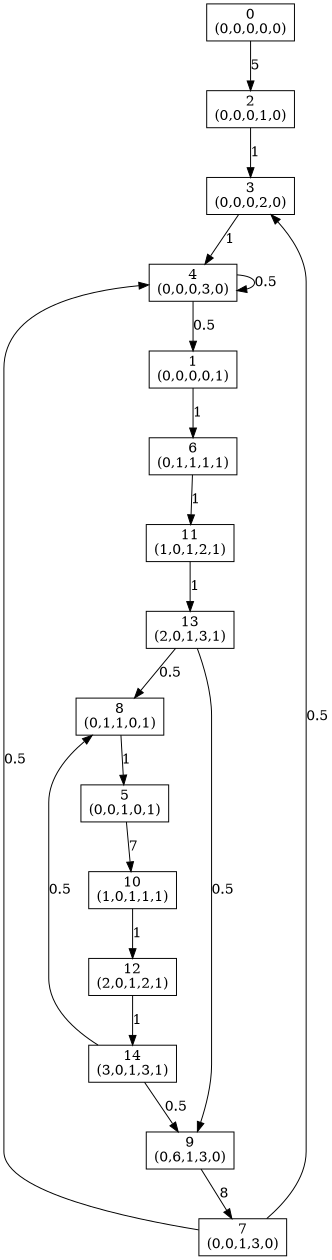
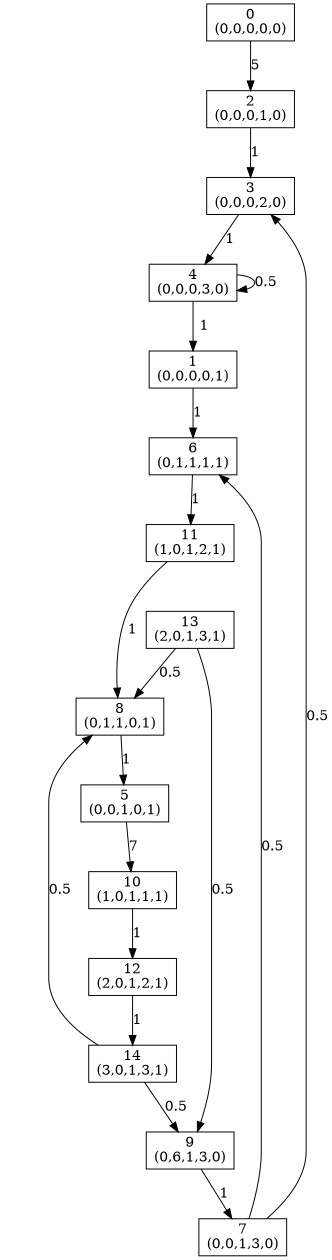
edge "4 (0,0,0,3,0)" -> "1 (0,0,0,0,1)": label "0.5" -> "1"
edge "11 (1,0,1,2,1)" -> "13 (2,0,1,3,1)": now "11 (1,0,1,2,1)" -> "8 (0,1,1,0,1)"
edge "7 (0,0,1,3,0)" -> "4 (0,0,0,3,0)": now "7 (0,0,1,3,0)" -> "6 (0,1,1,1,1)"
edge "9 (0,6,1,3,0)" -> "7 (0,0,1,3,0)": label "8" -> "1"
